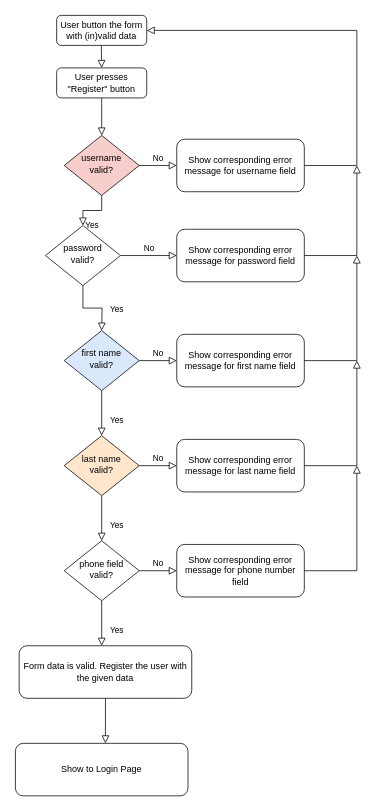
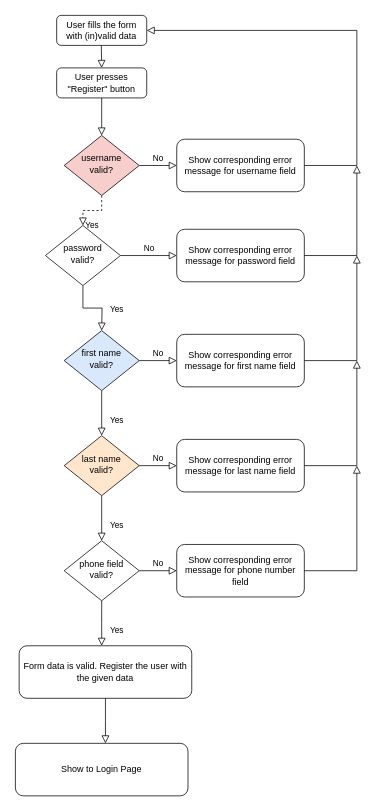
node "User button the form with (in)valid data": label "User button the form with (in)valid data" -> "User fills the form with (in)valid data"
edge "username valid?" -> "password valid?": style solid -> dashed
